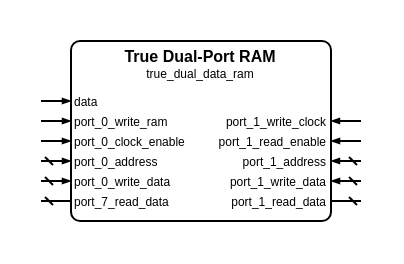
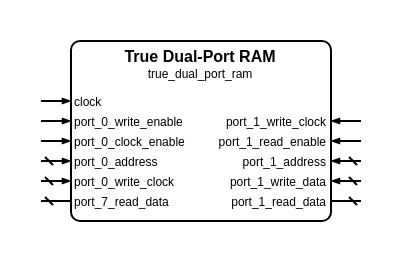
node "true_dual_data_ram": label "true_dual_data_ram" -> "true_dual_port_ram"
node "data": label "data" -> "clock"
node "port_0_write_ram": label "port_0_write_ram" -> "port_0_write_enable"
node "port_0_write_data": label "port_0_write_data" -> "port_0_write_clock"
